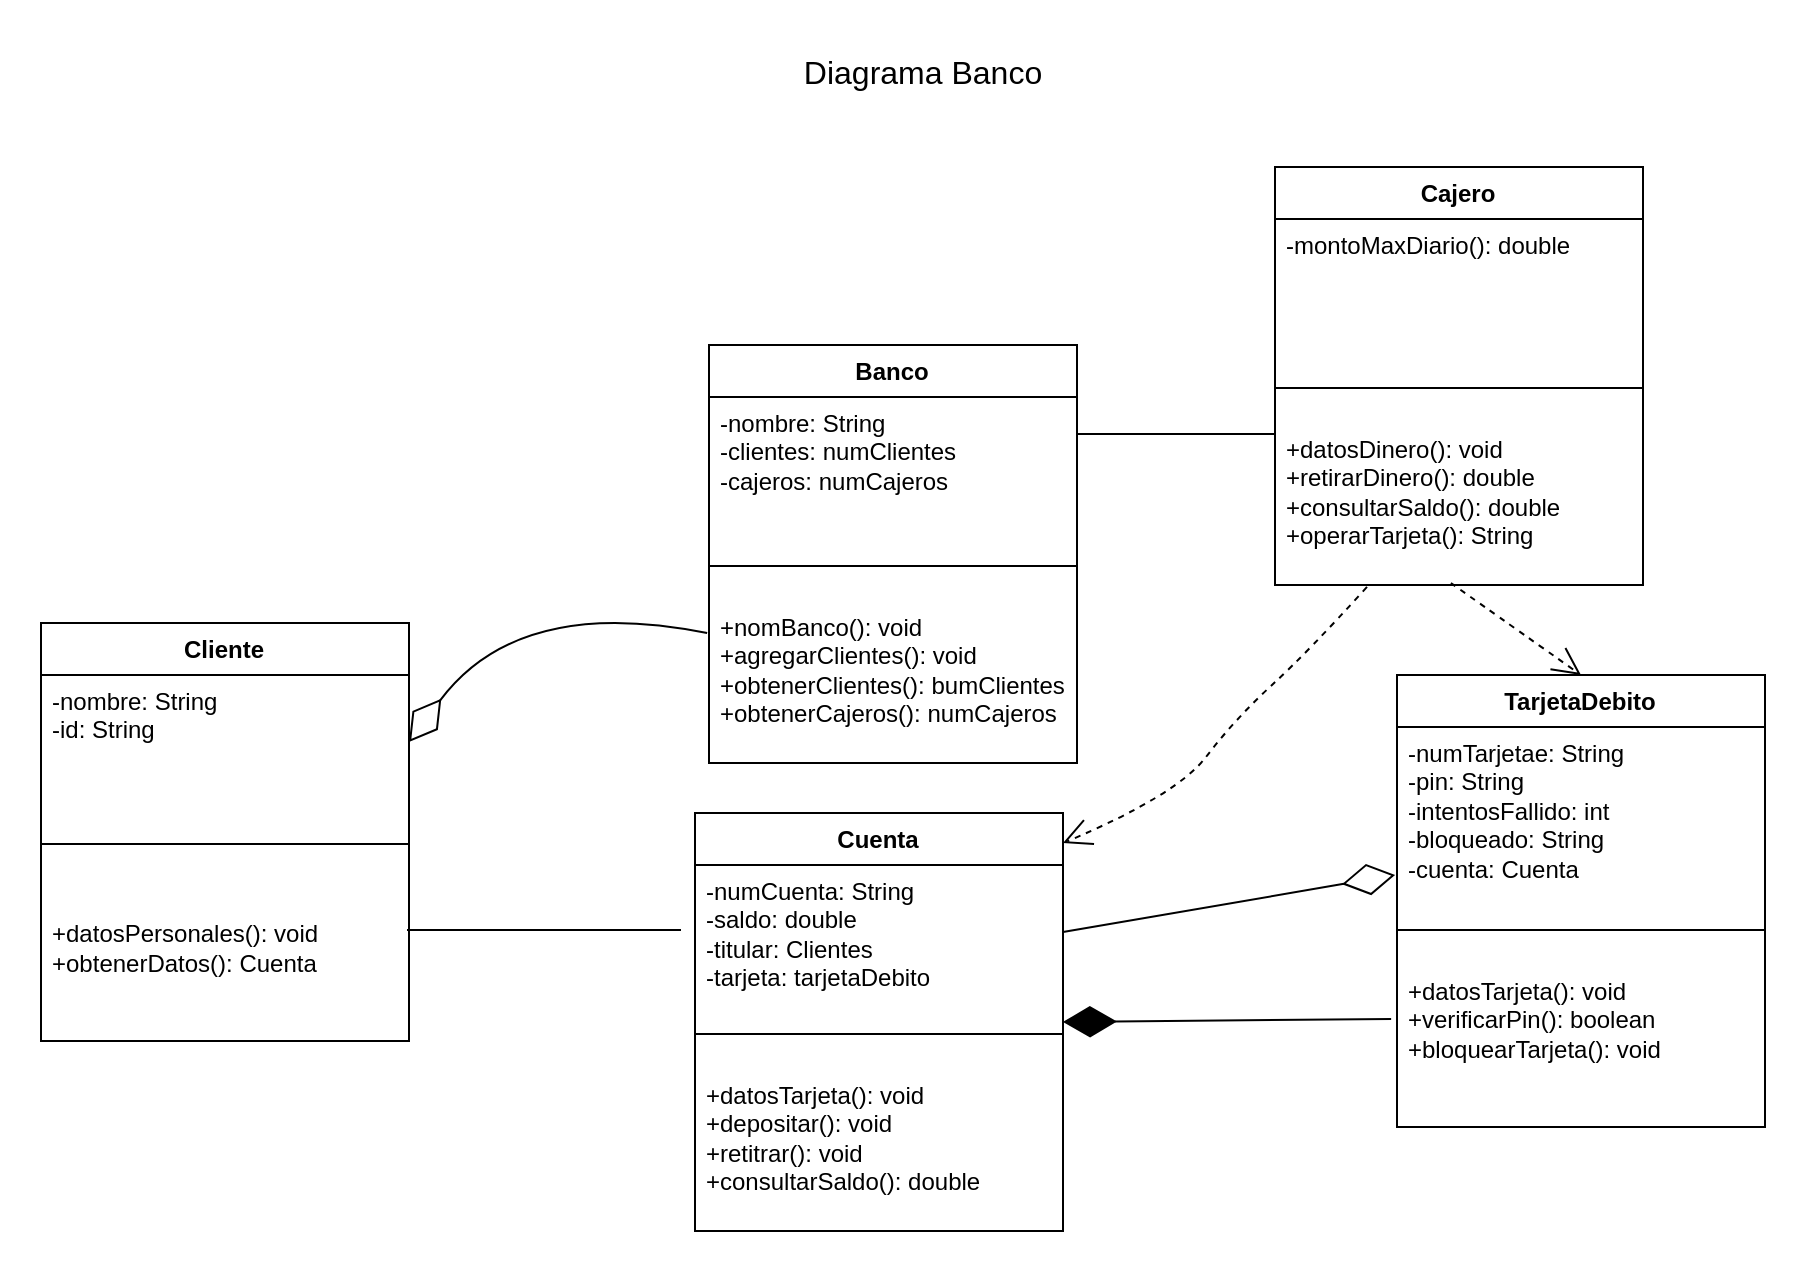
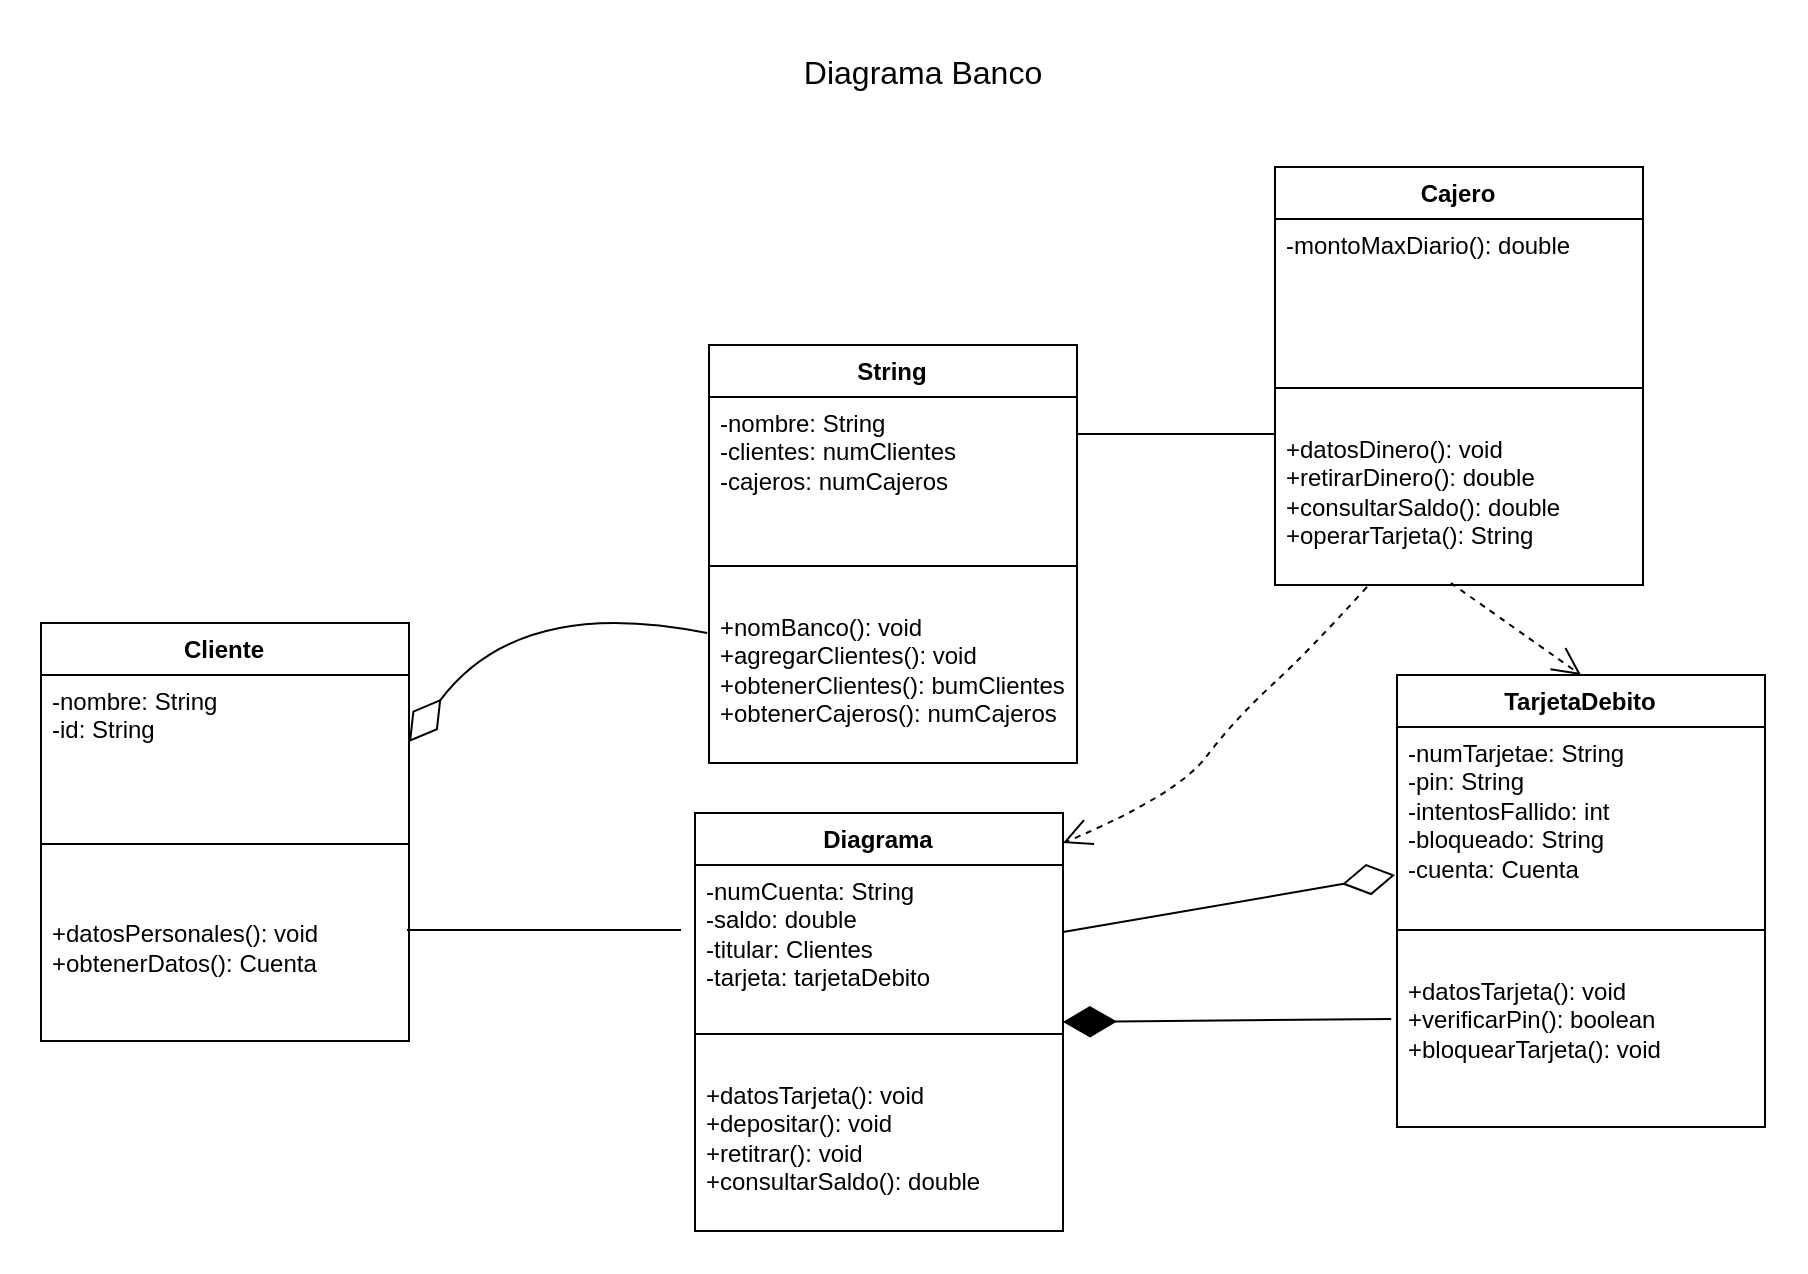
node "Banco": label "Banco" -> "String"
node "Cuenta": label "Cuenta" -> "Diagrama"
